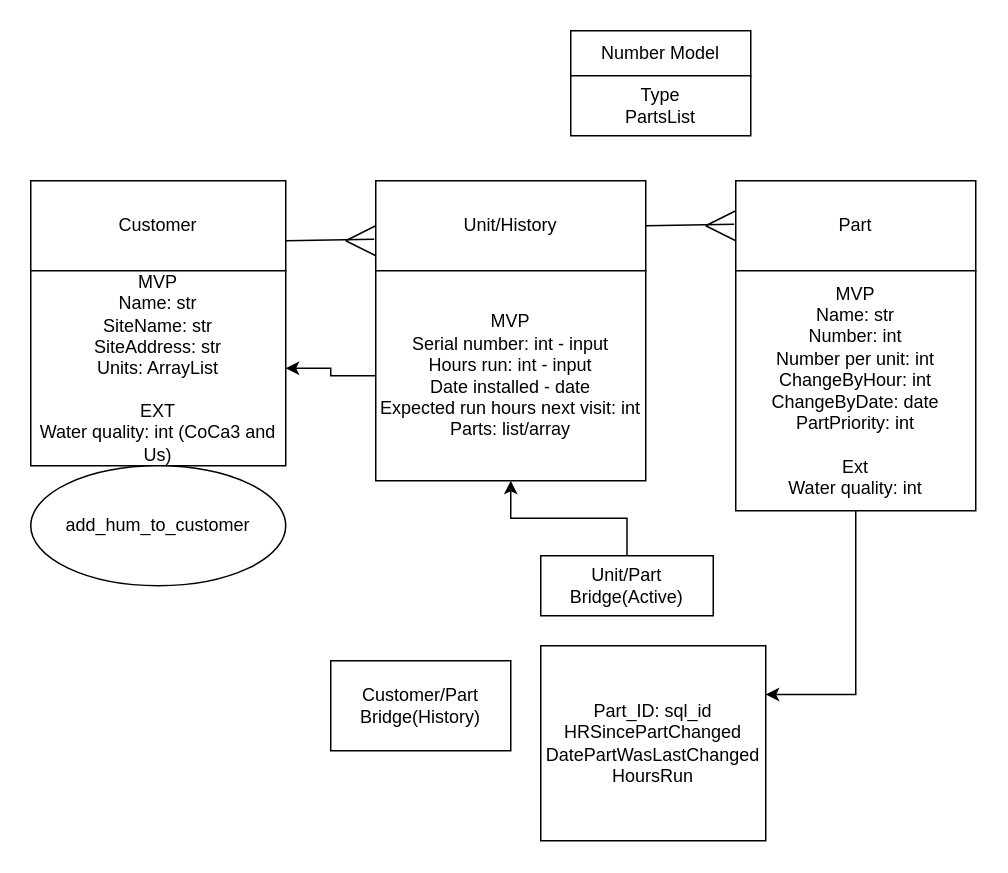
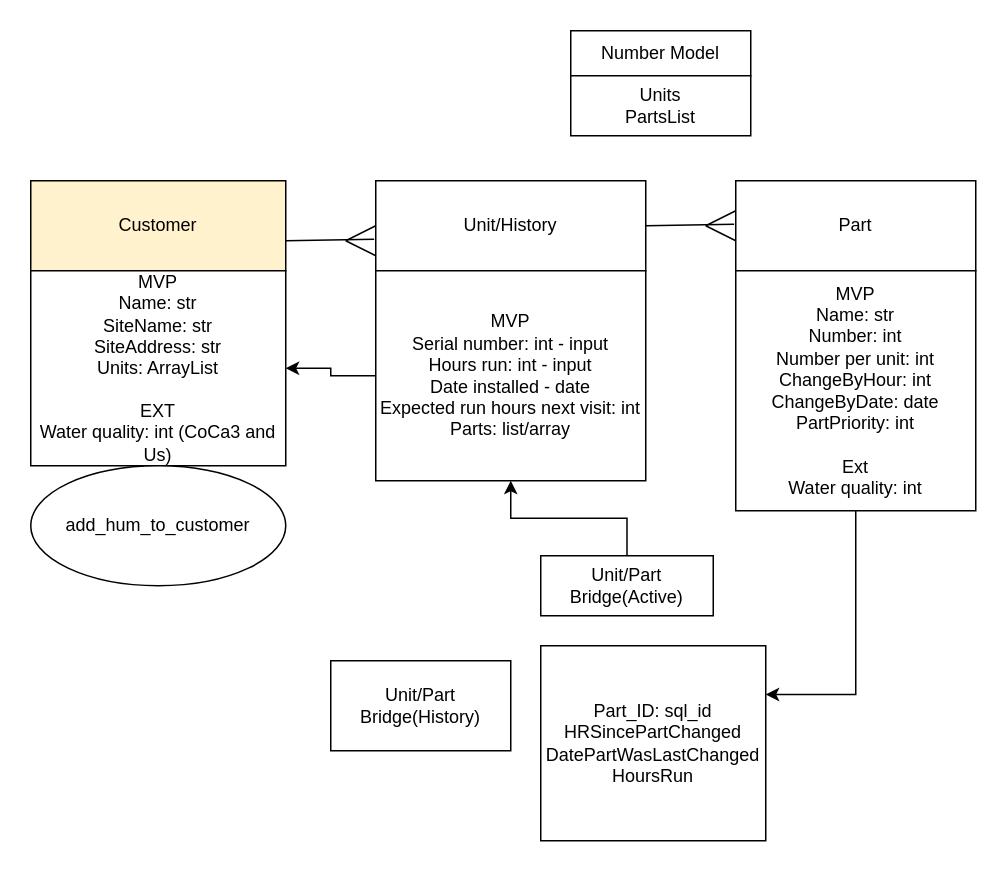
node "Type PartsList": label "Type PartsList" -> "Units PartsList"
node "Customer": fillcolor #ffffff -> #fff2cc
node "Customer/Part Bridge(History)": label "Customer/Part Bridge(History)" -> "Unit/Part Bridge(History)"
